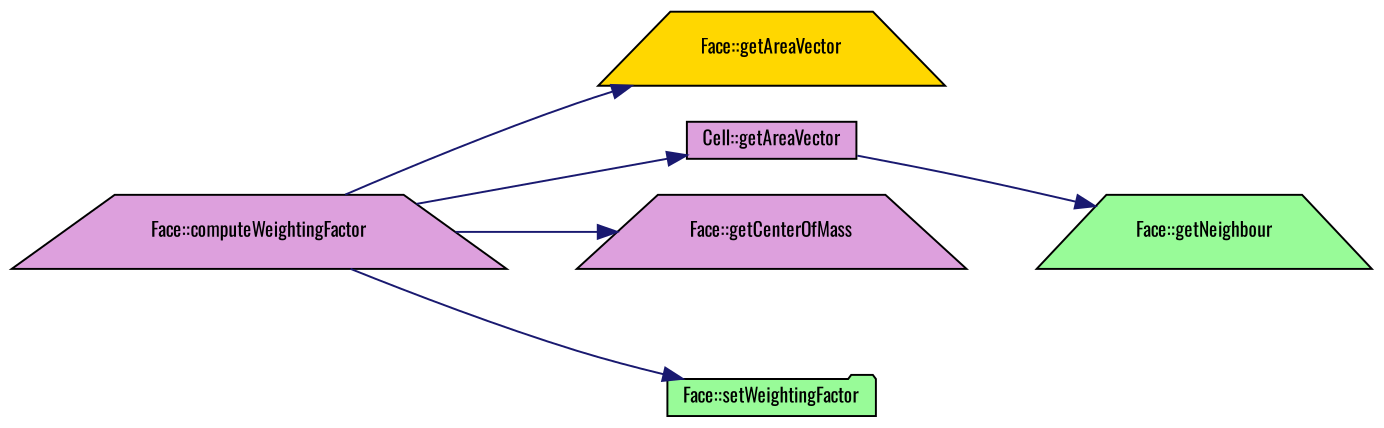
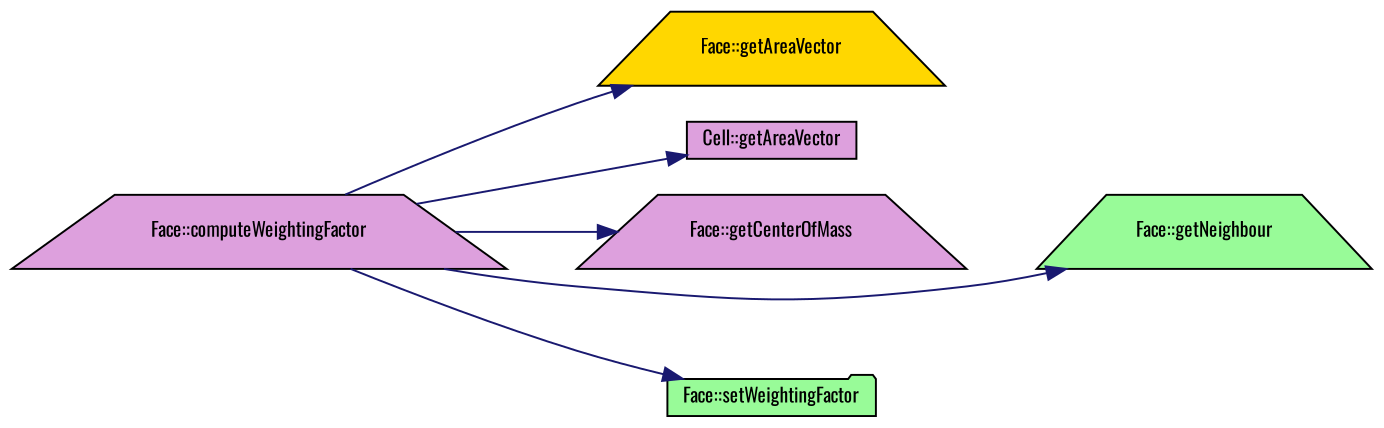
edge "Cell::getAreaVector" -> "Face::getNeighbour": now "Face::computeWeightingFactor" -> "Face::getNeighbour"
